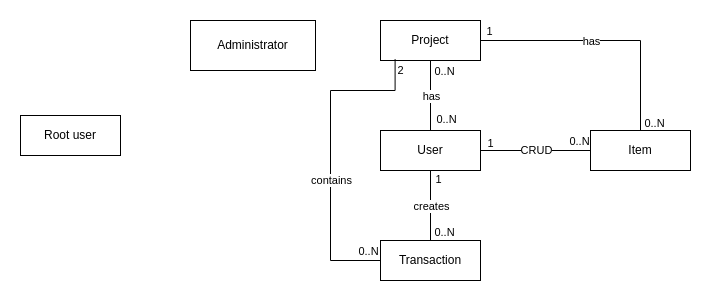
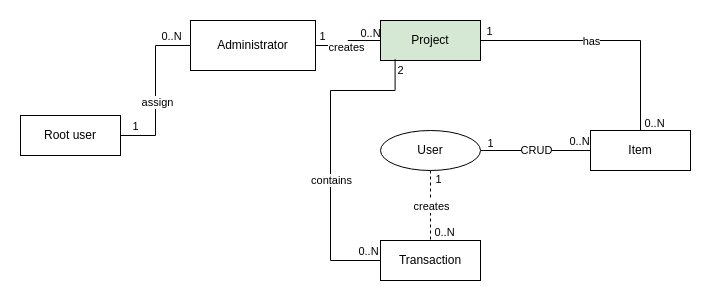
node "Project": fillcolor #ffffff -> #d5e8d4
edge "Project" -- "Administrator": added, labels "0..N", "creates", "1"
edge "Administrator" -- "Root user": added, labels "0..N", "assign", "1"
edge "Project" -- "User": removed, labels "0..N", "has", "0..N"
node "User": shape rectangle -> ellipse
edge "User" -- "Transaction": style solid -> dashed
